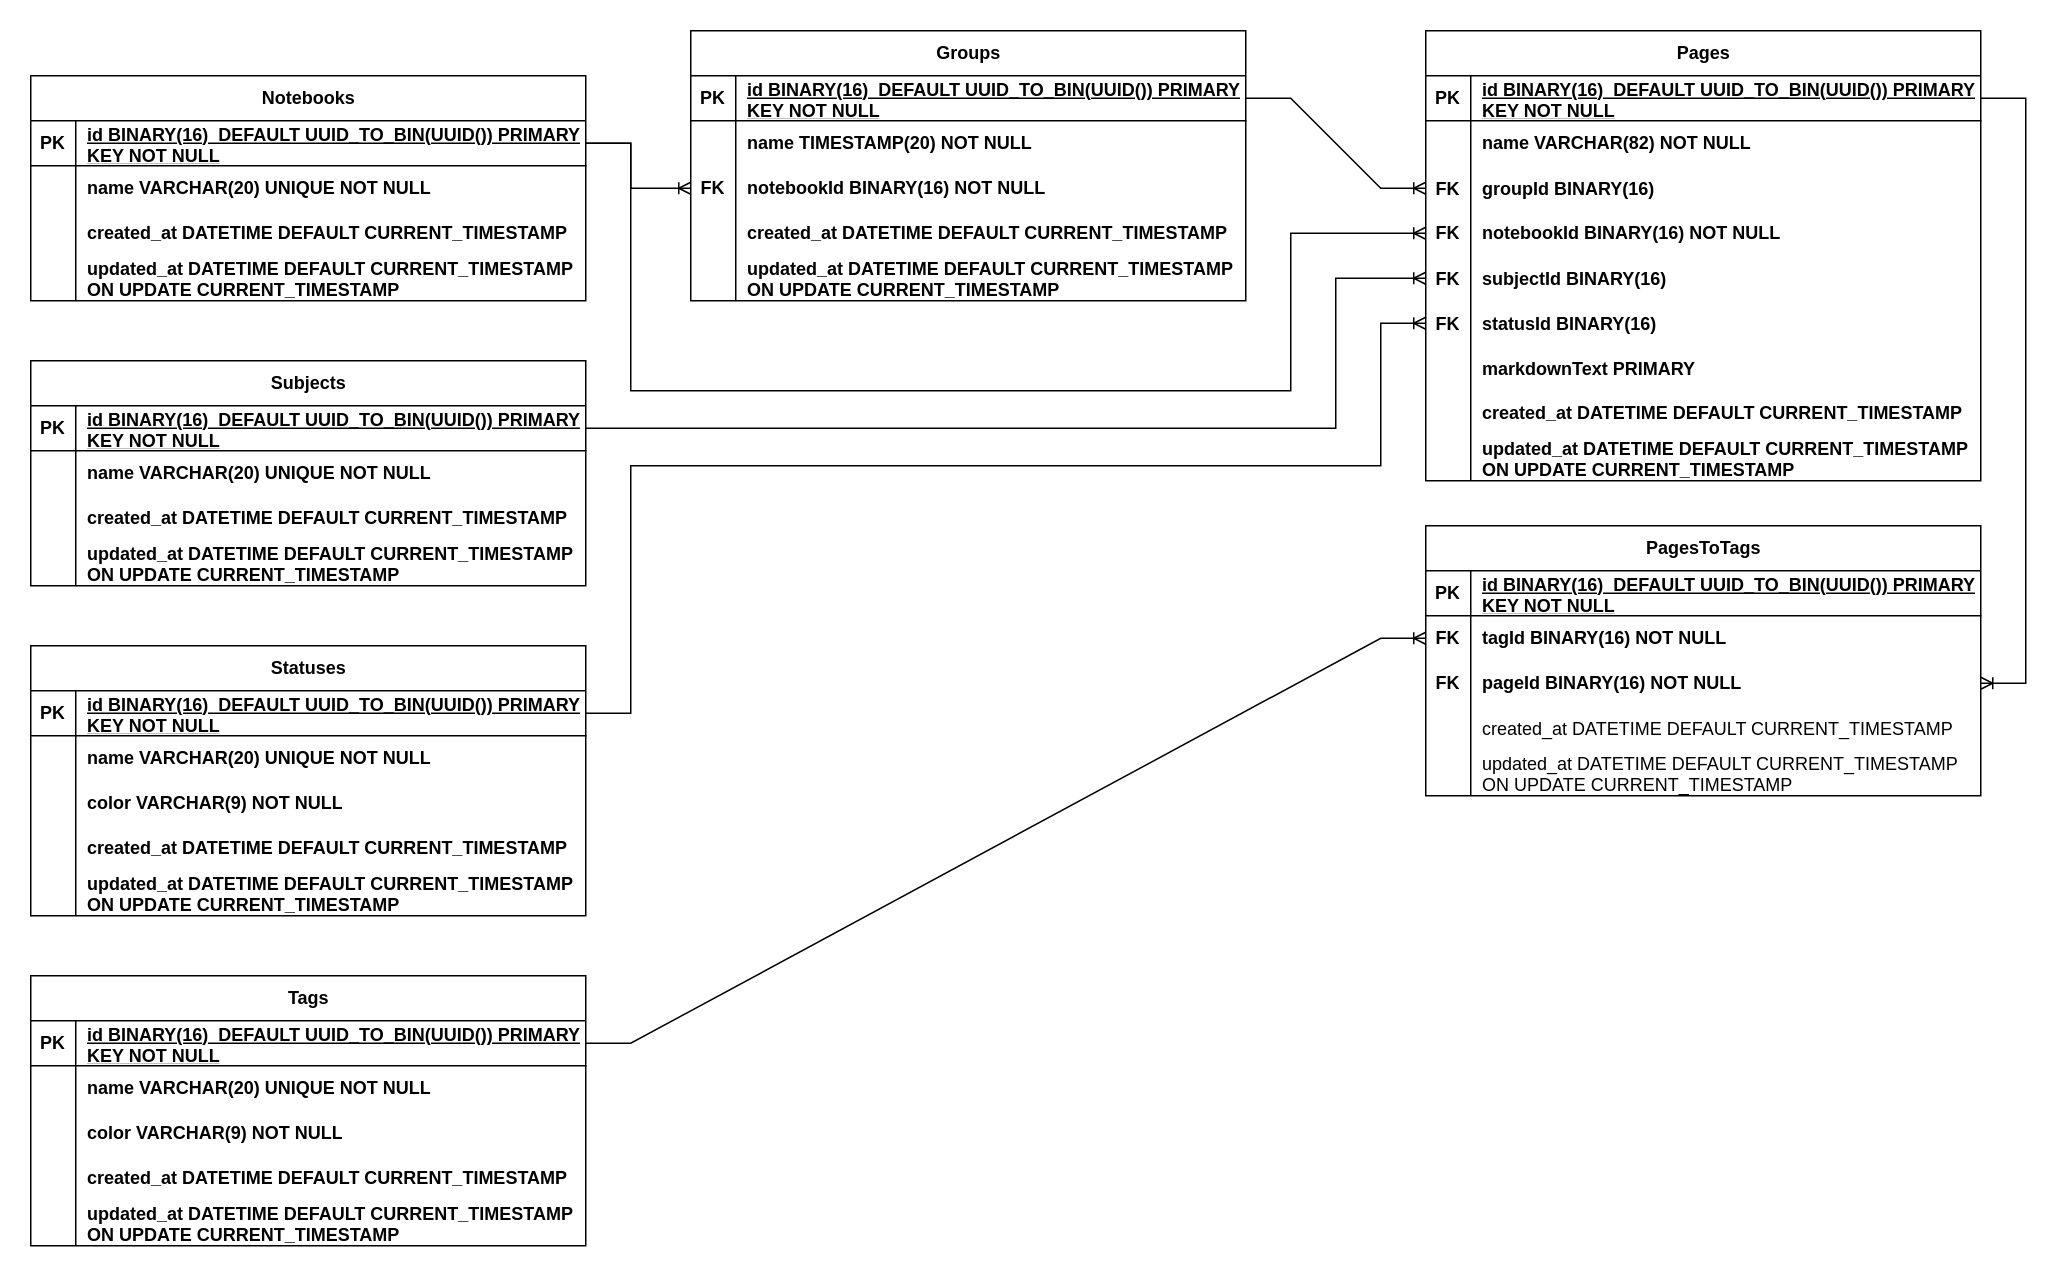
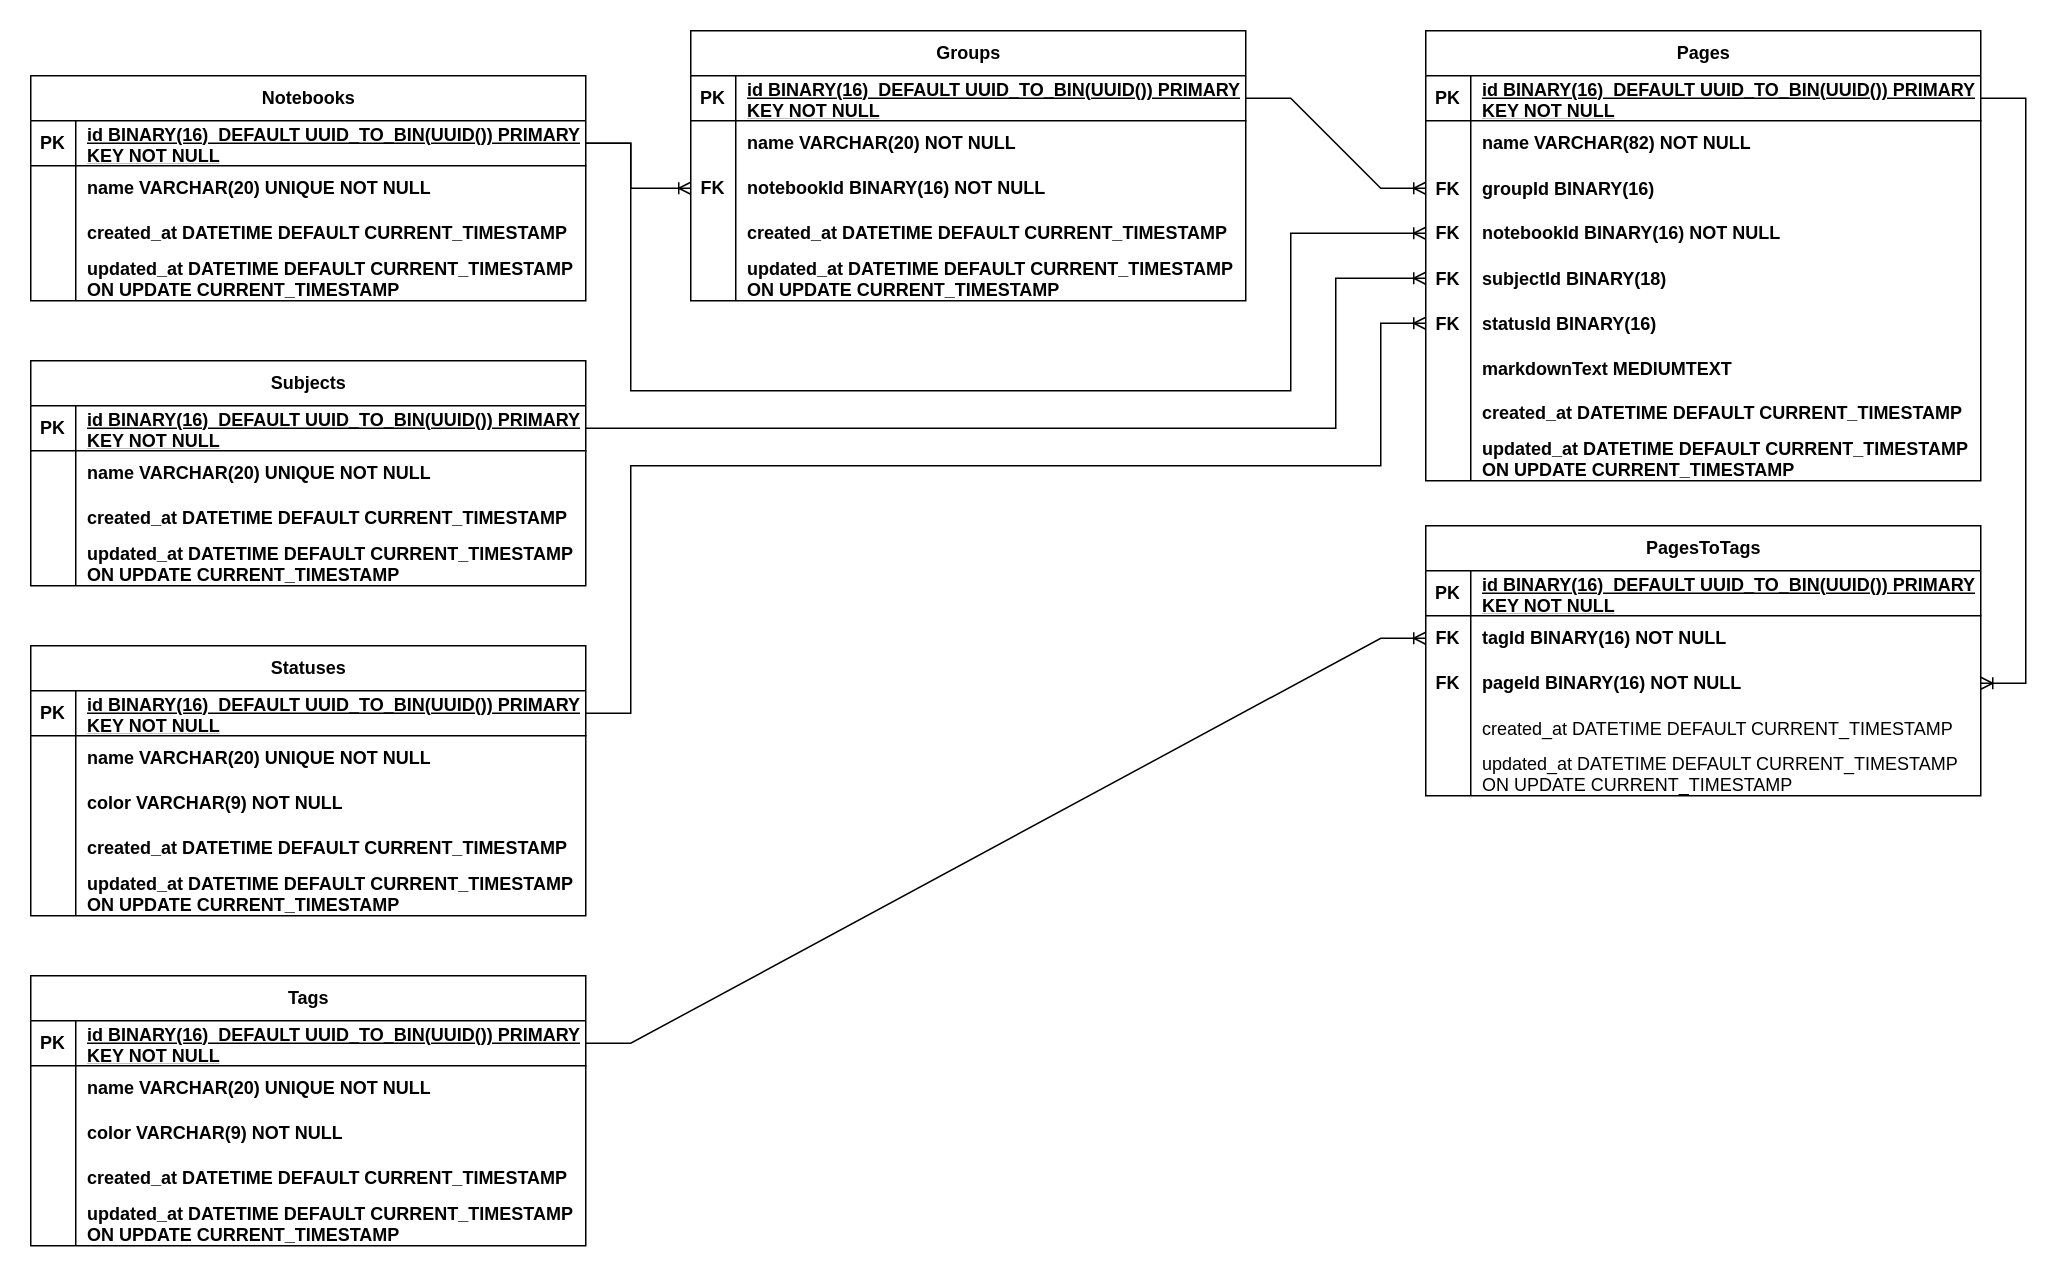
node "name TIMESTAMP(20) NOT NULL": label "name TIMESTAMP(20) NOT NULL" -> "name VARCHAR(20) NOT NULL"
node "subjectId BINARY(16)": label "subjectId BINARY(16)" -> "subjectId BINARY(18)"
node "markdownText PRIMARY": label "markdownText PRIMARY" -> "markdownText MEDIUMTEXT"
